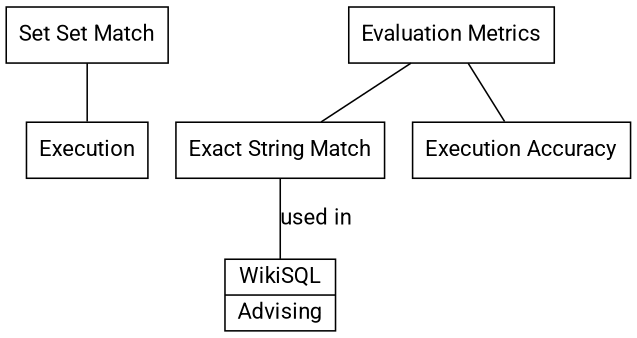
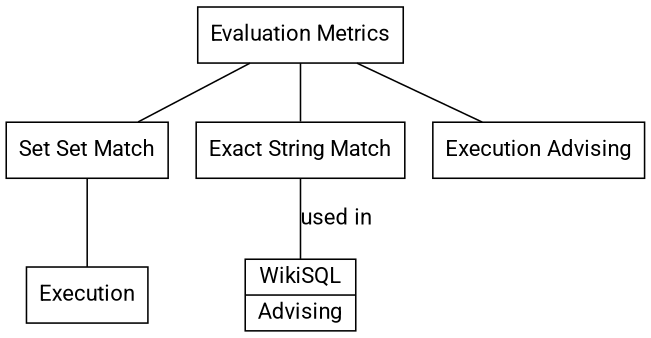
edge "Evaluation Metrics" -- "Set Set Match": added
node "Execution Accuracy": label "Execution Accuracy" -> "Execution Advising"
